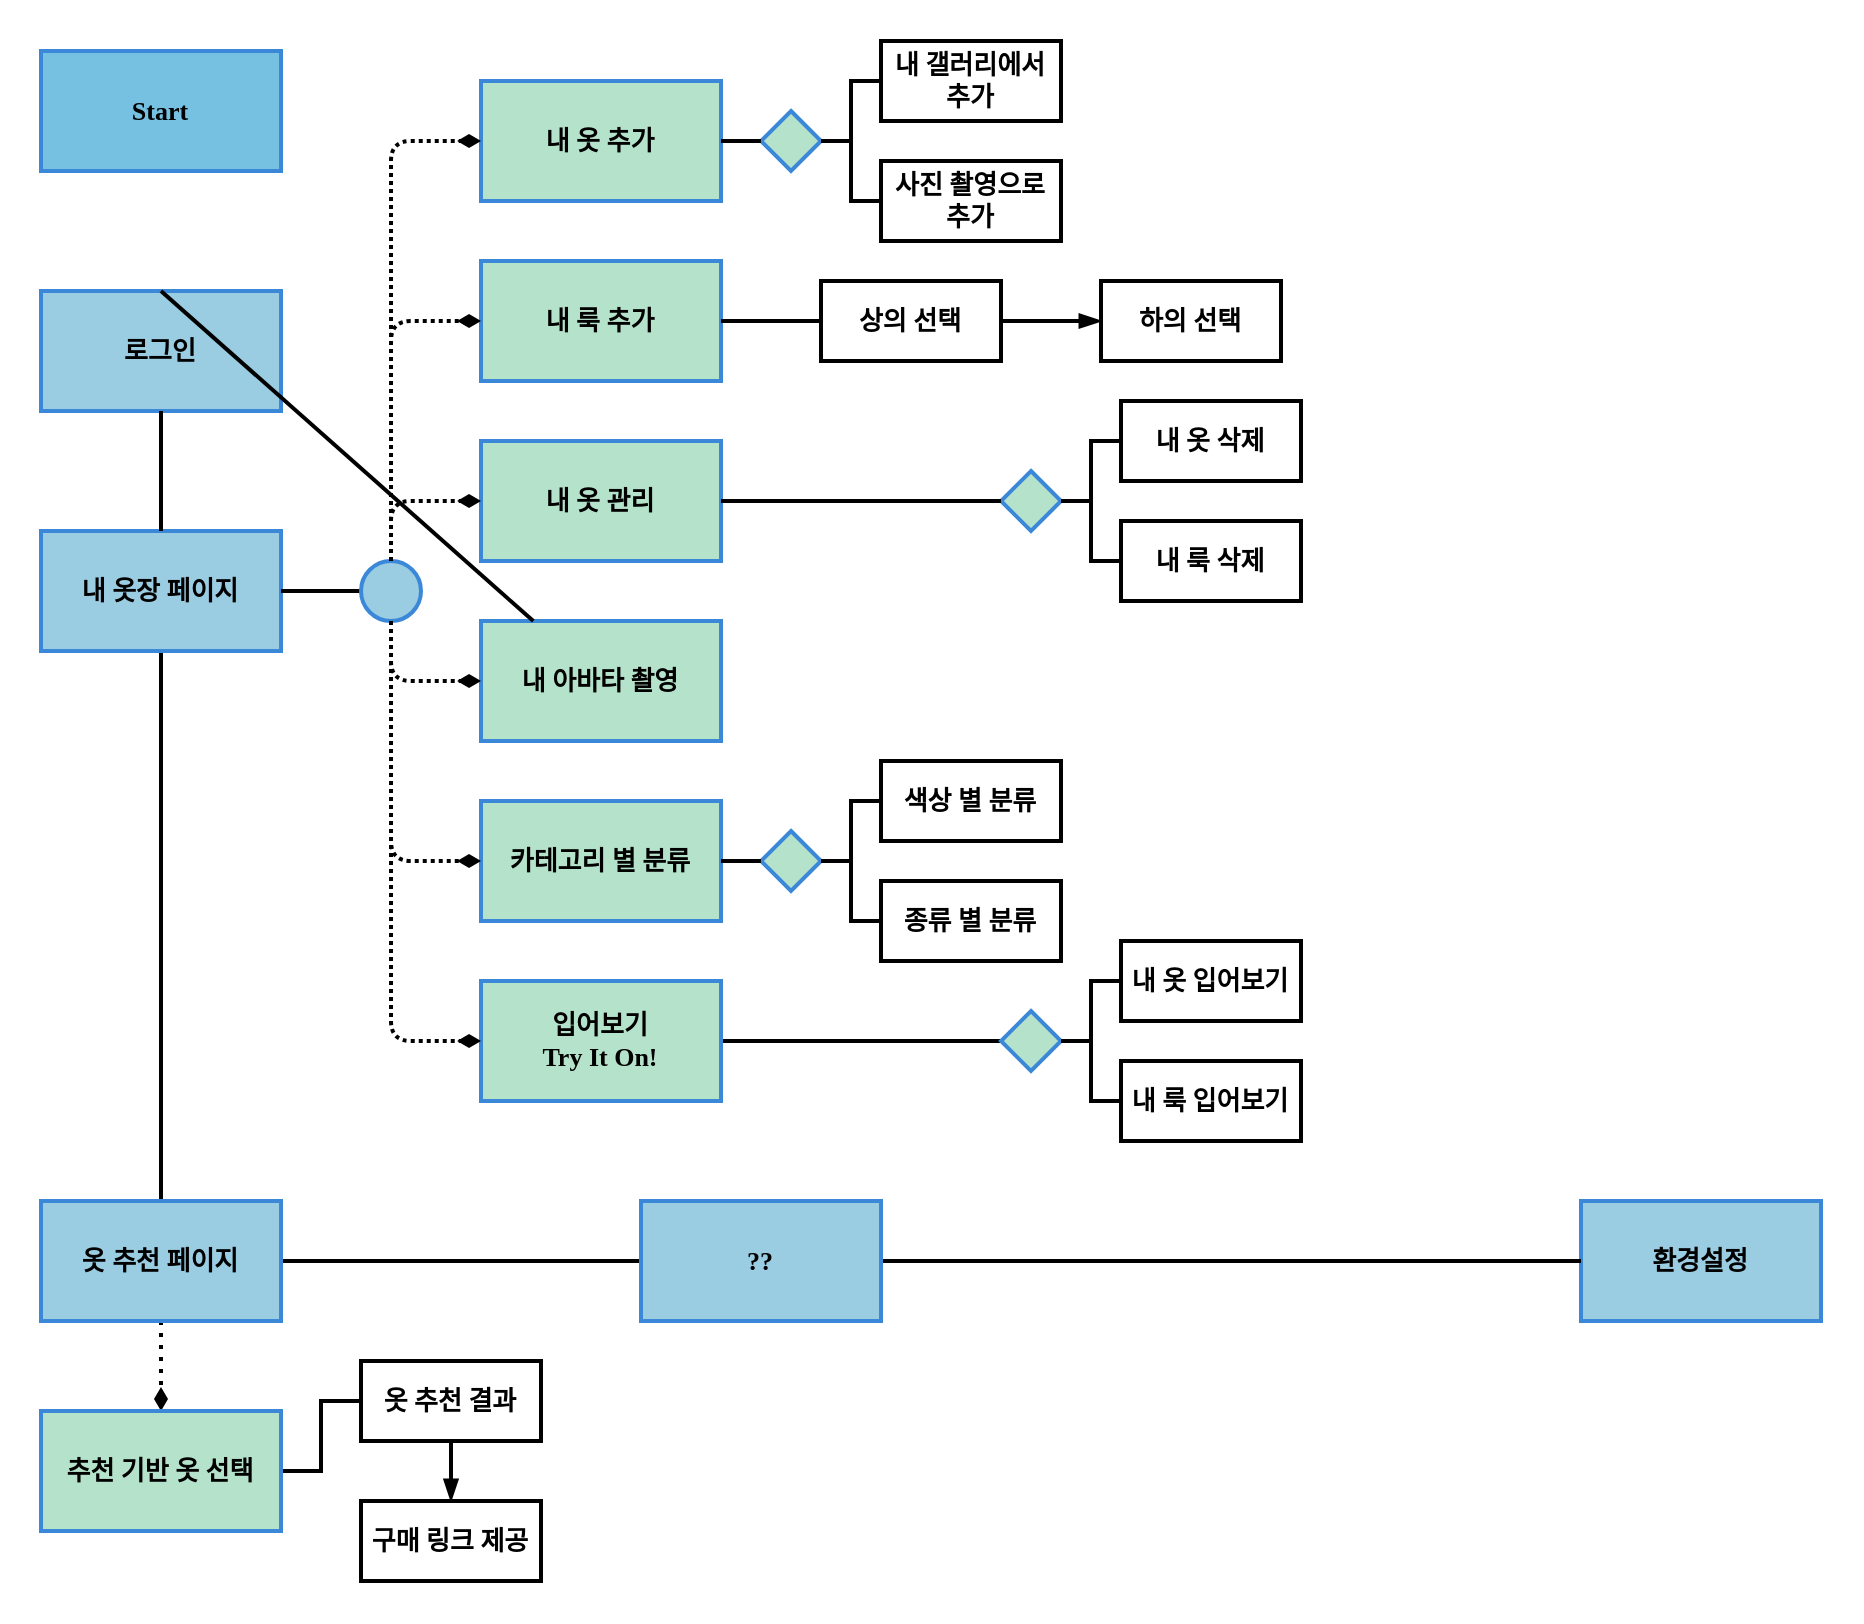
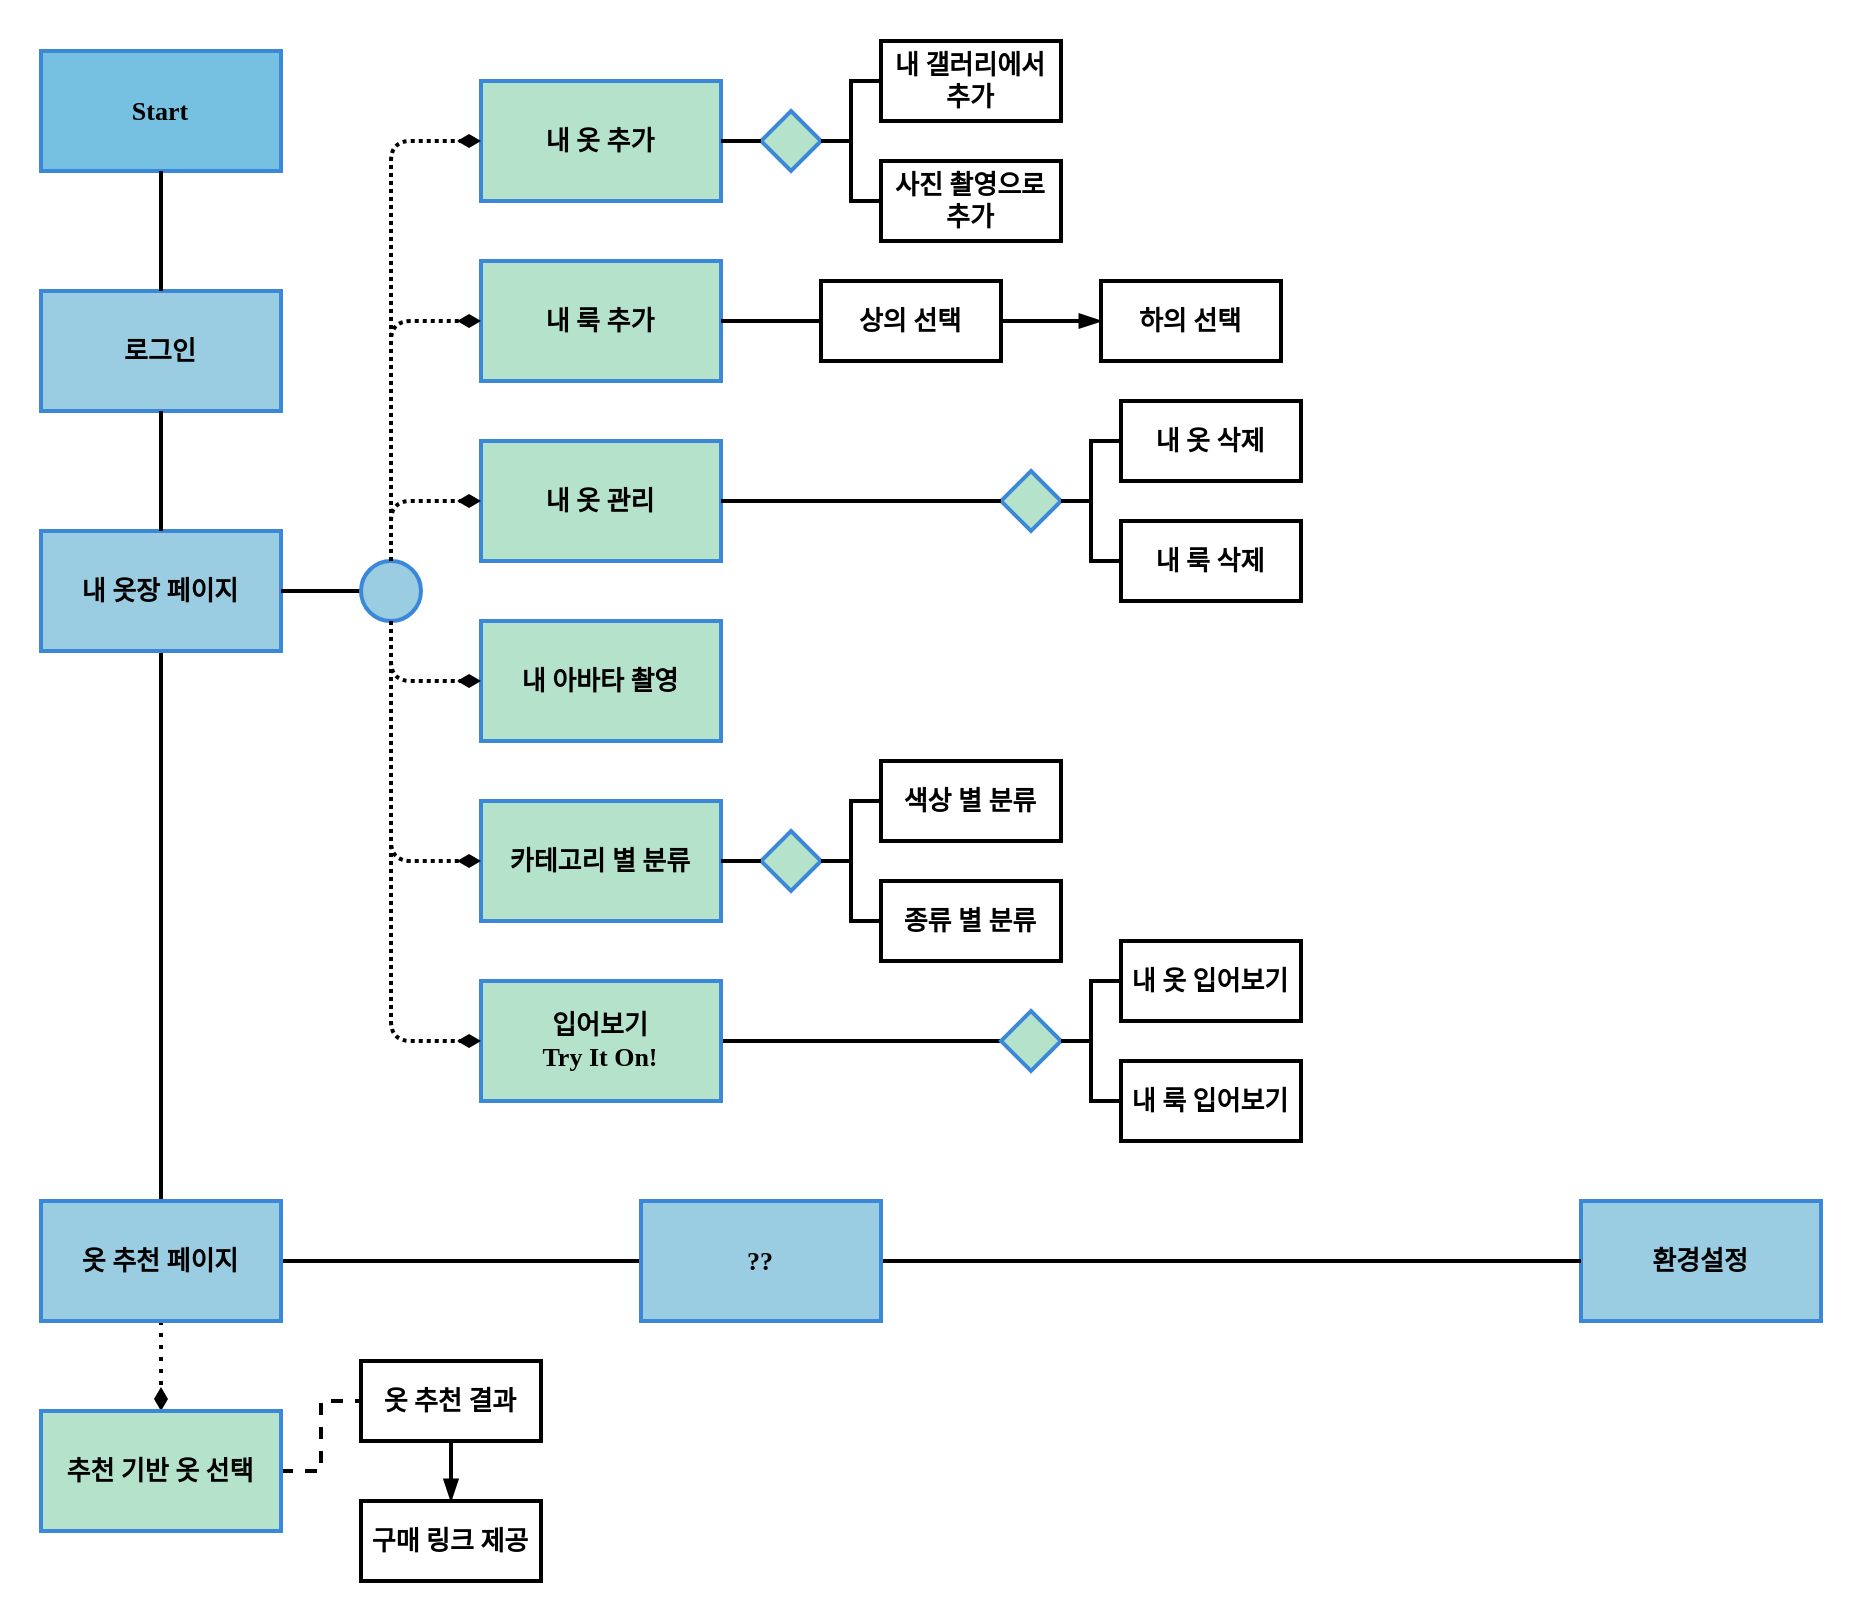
edge "로그인" -- "내 아바타 촬영": now "로그인" -- "Start"
edge "옷 추천 결과" -- "추천 기반 옷 선택": style solid -> dashed
